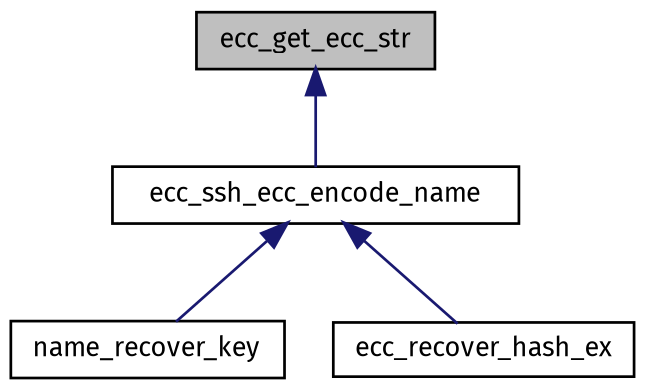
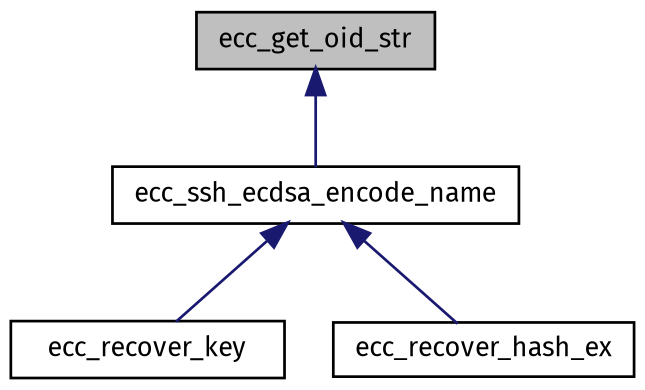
node "ecc_get_ecc_str": label "ecc_get_ecc_str" -> "ecc_get_oid_str"
node "ecc_ssh_ecc_encode_name": label "ecc_ssh_ecc_encode_name" -> "ecc_ssh_ecdsa_encode_name"
node "name_recover_key": label "name_recover_key" -> "ecc_recover_key"
